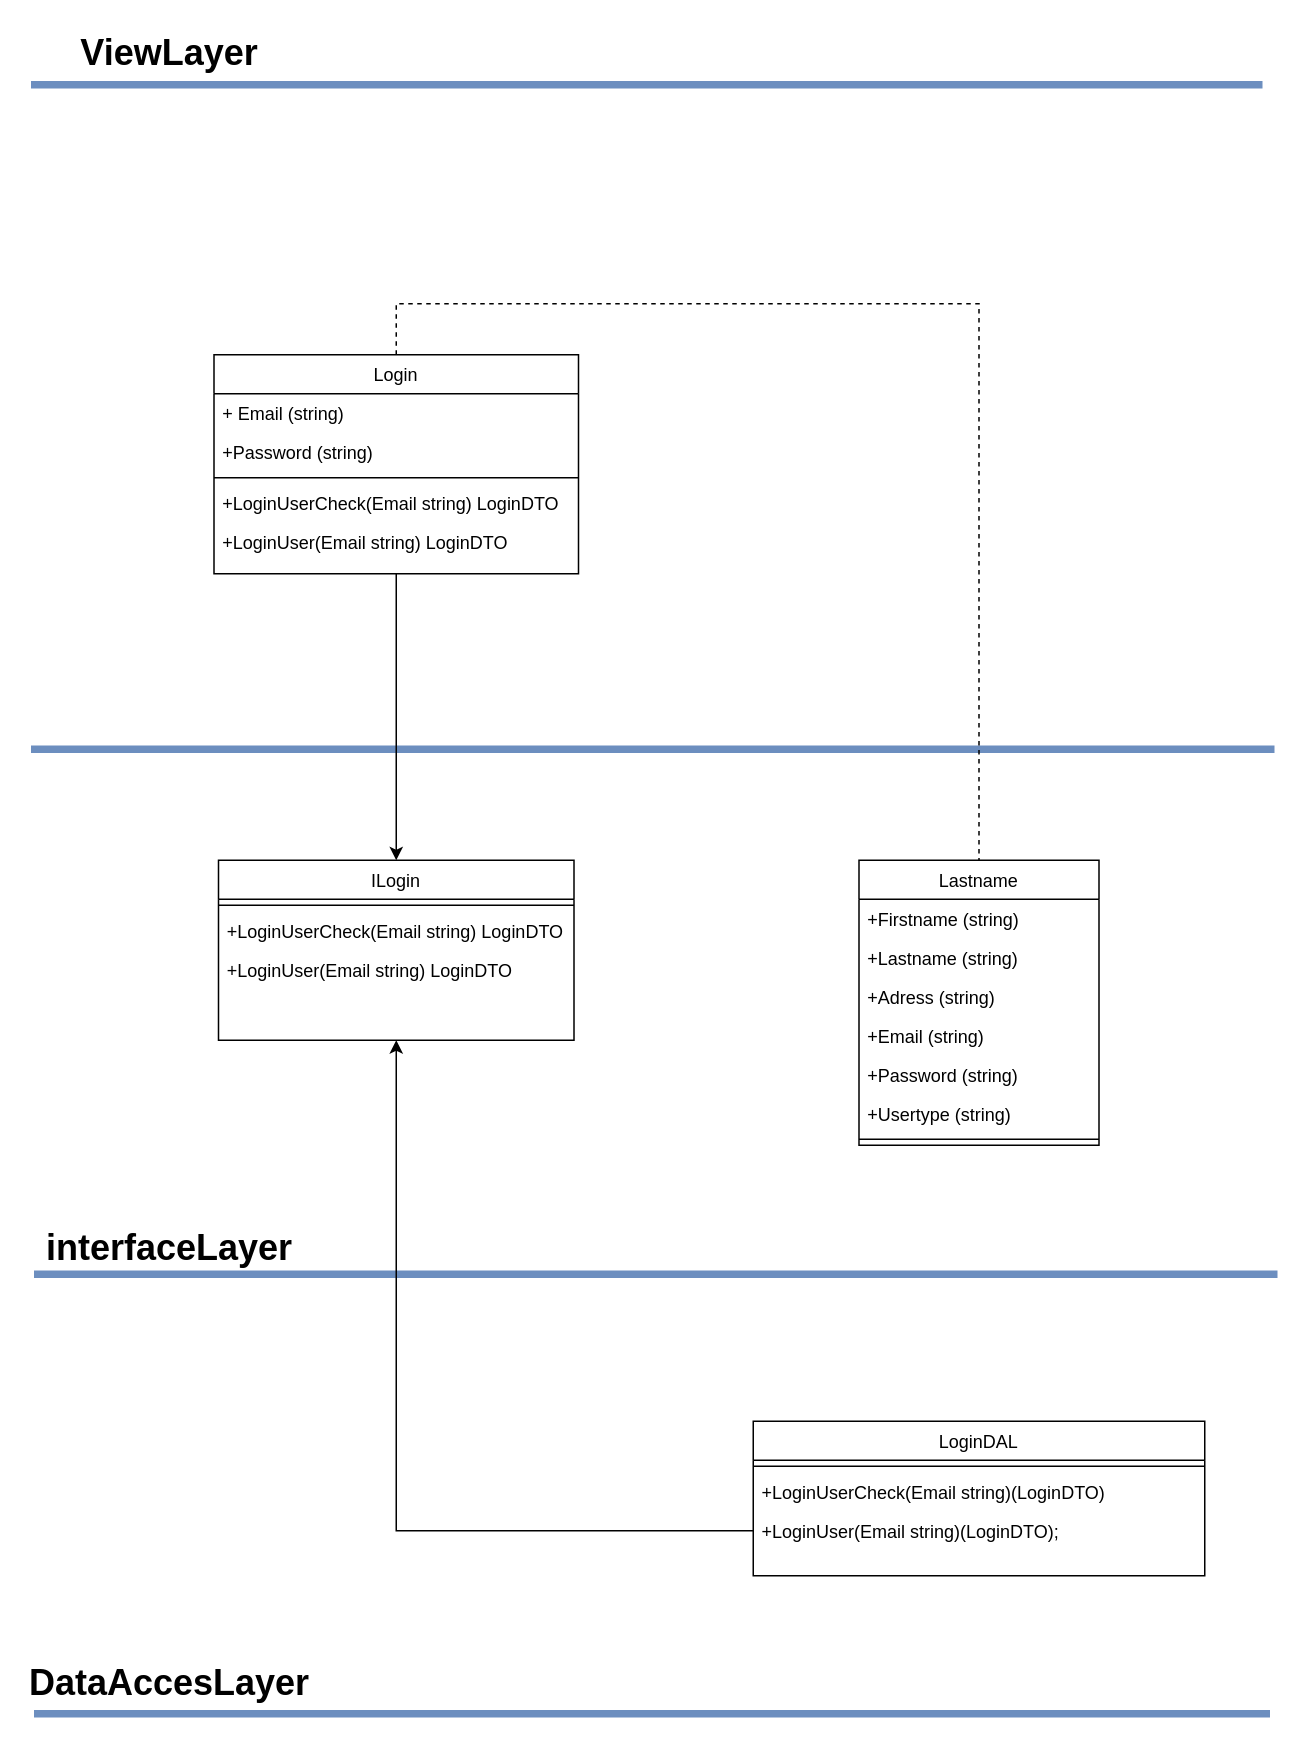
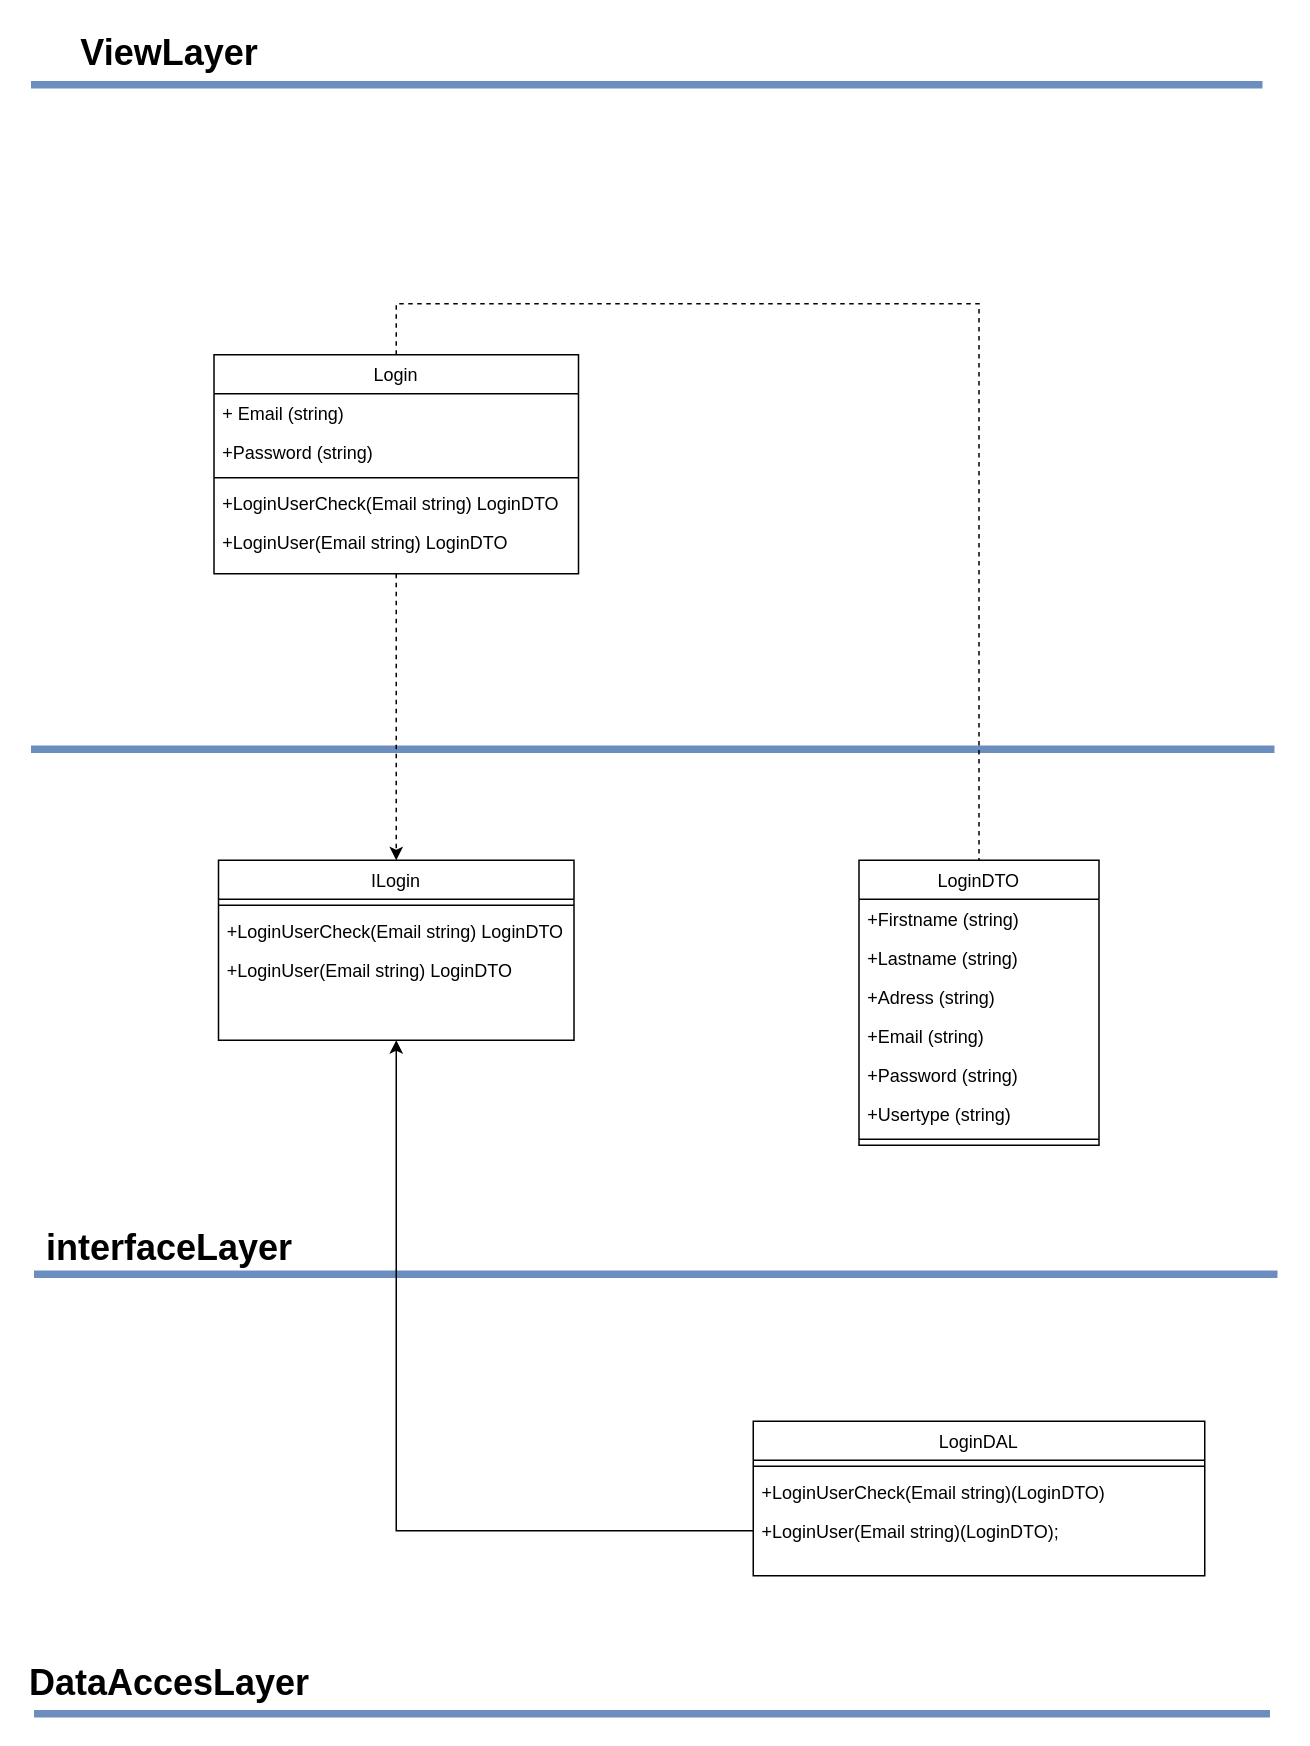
edge "Login" -> "ILogin": style solid -> dashed
node "Lastname": label "Lastname" -> "LoginDTO"
